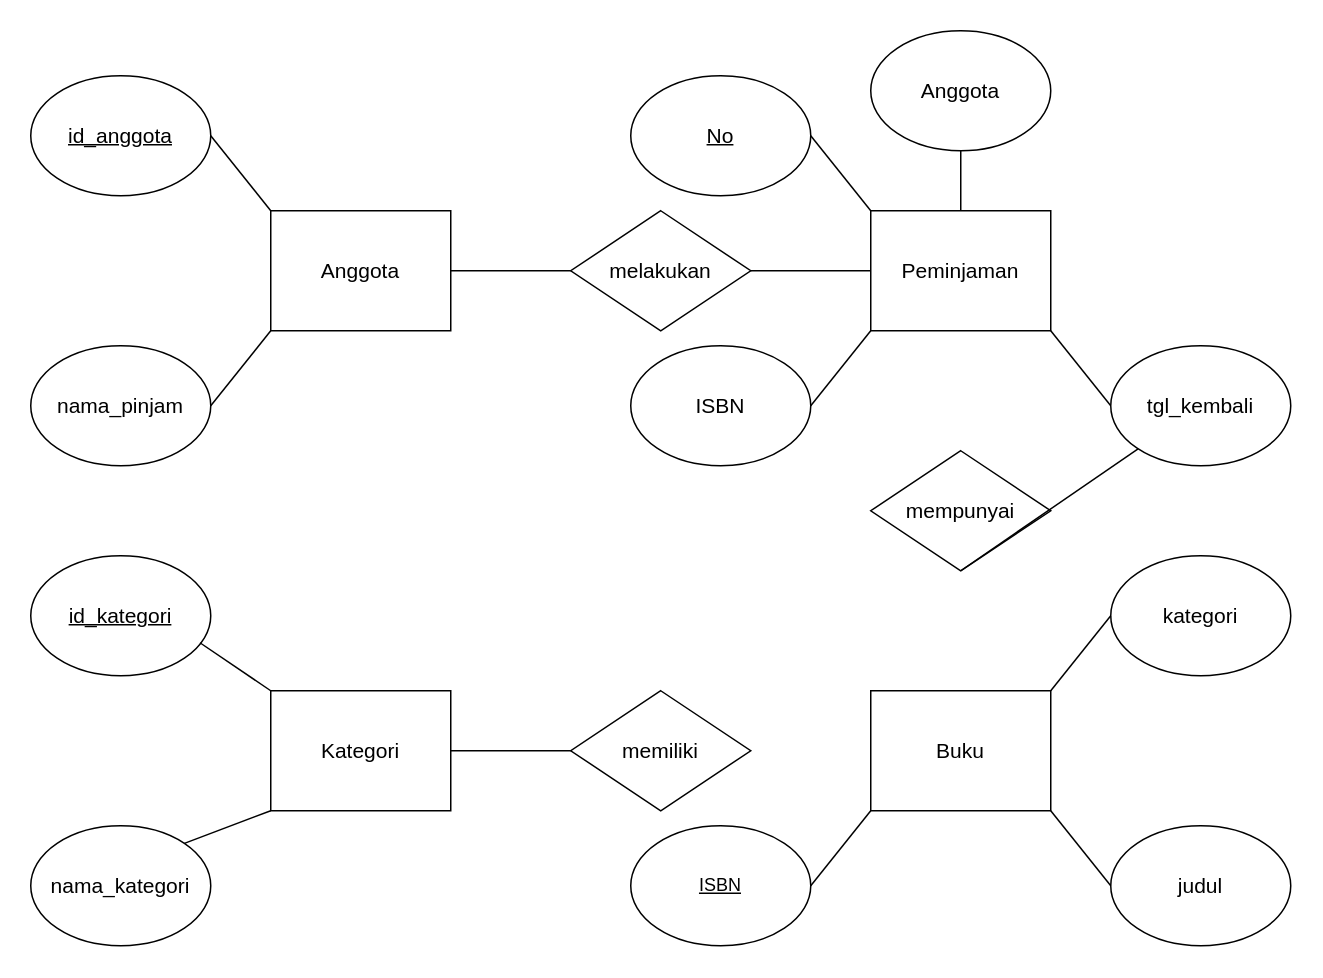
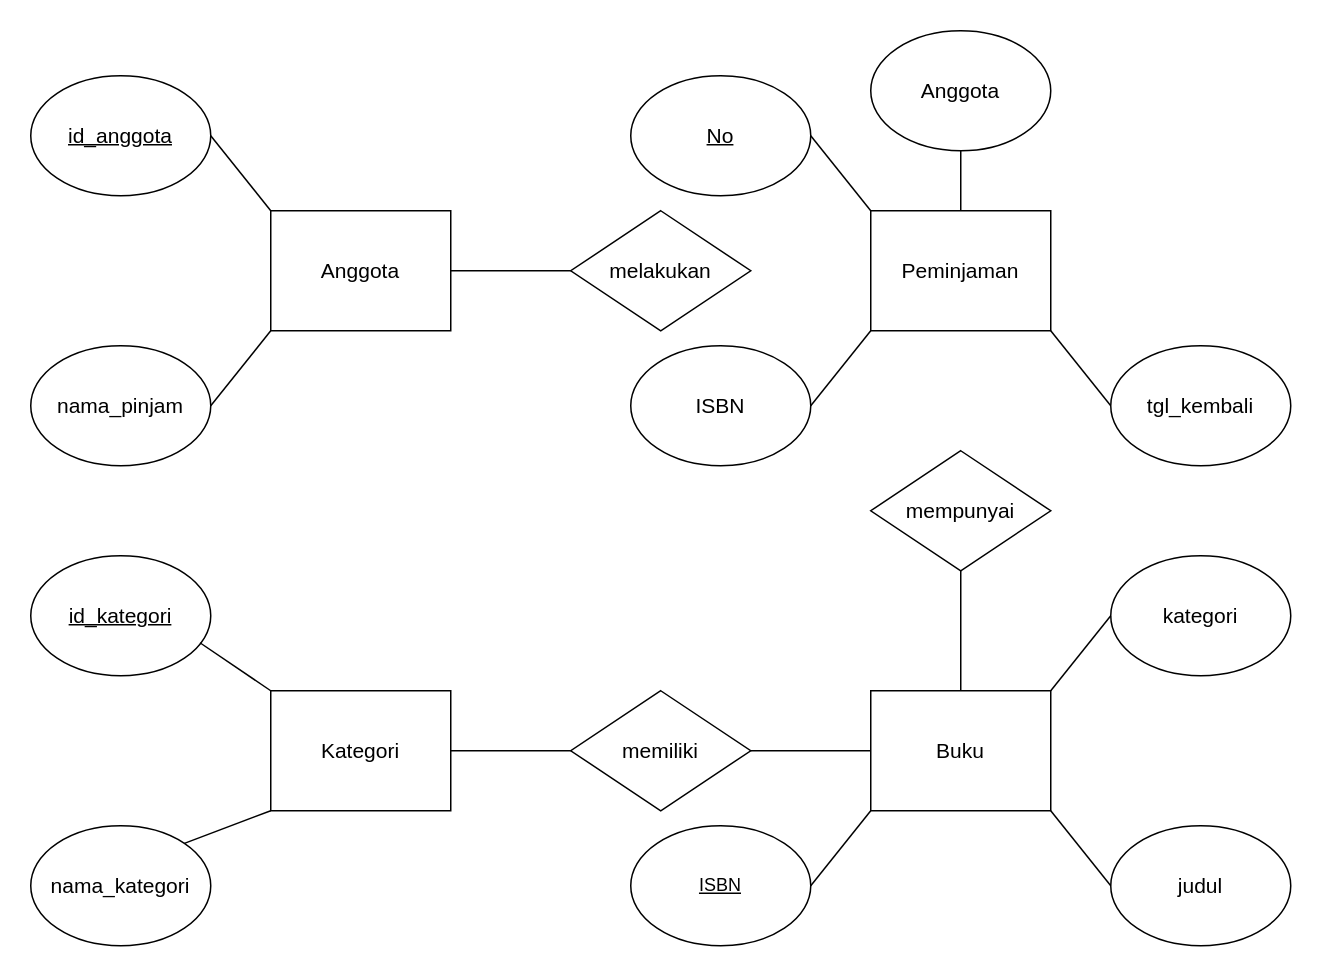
edge "melakukan" -- "Peminjaman": removed
edge "tgl_kembali" -- "mempunyai": now "Buku" -- "mempunyai"
edge "memiliki" -- "Buku": added
